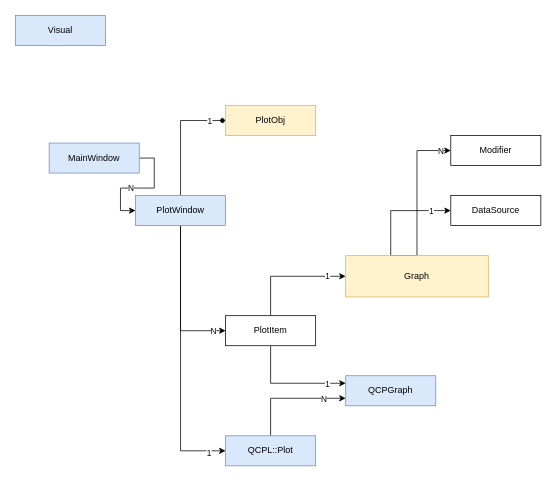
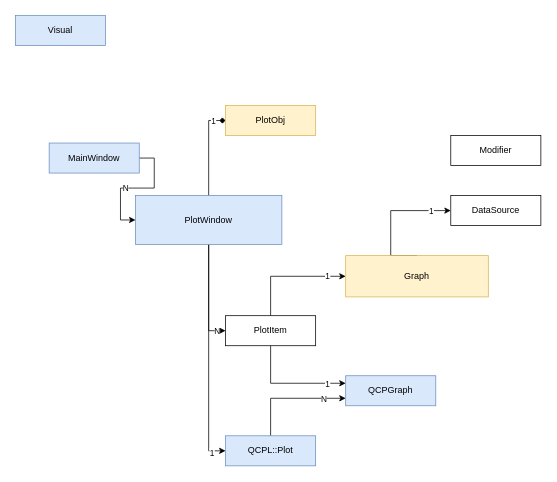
edge "Graph" -> "Modifier": removed, label "N"
node "PlotWindow": size 90x30 -> 146x49
